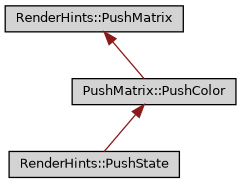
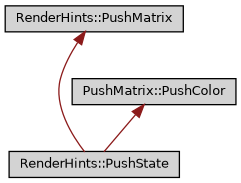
edge "PushMatrix::PushColor" -> "RenderHints::PushMatrix": now "RenderHints::PushState" -> "RenderHints::PushMatrix"
